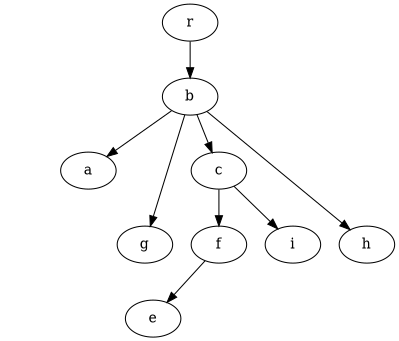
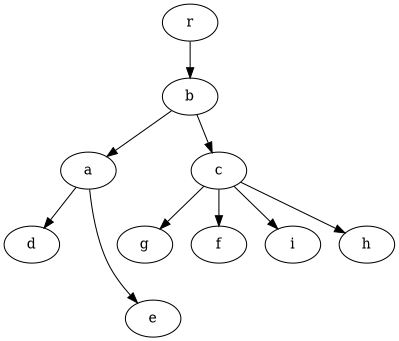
edge "b" -> "g": now "c" -> "g"
edge "b" -> "h": now "c" -> "h"
node "d": added
edge "f" -> "e": now "a" -> "e"
